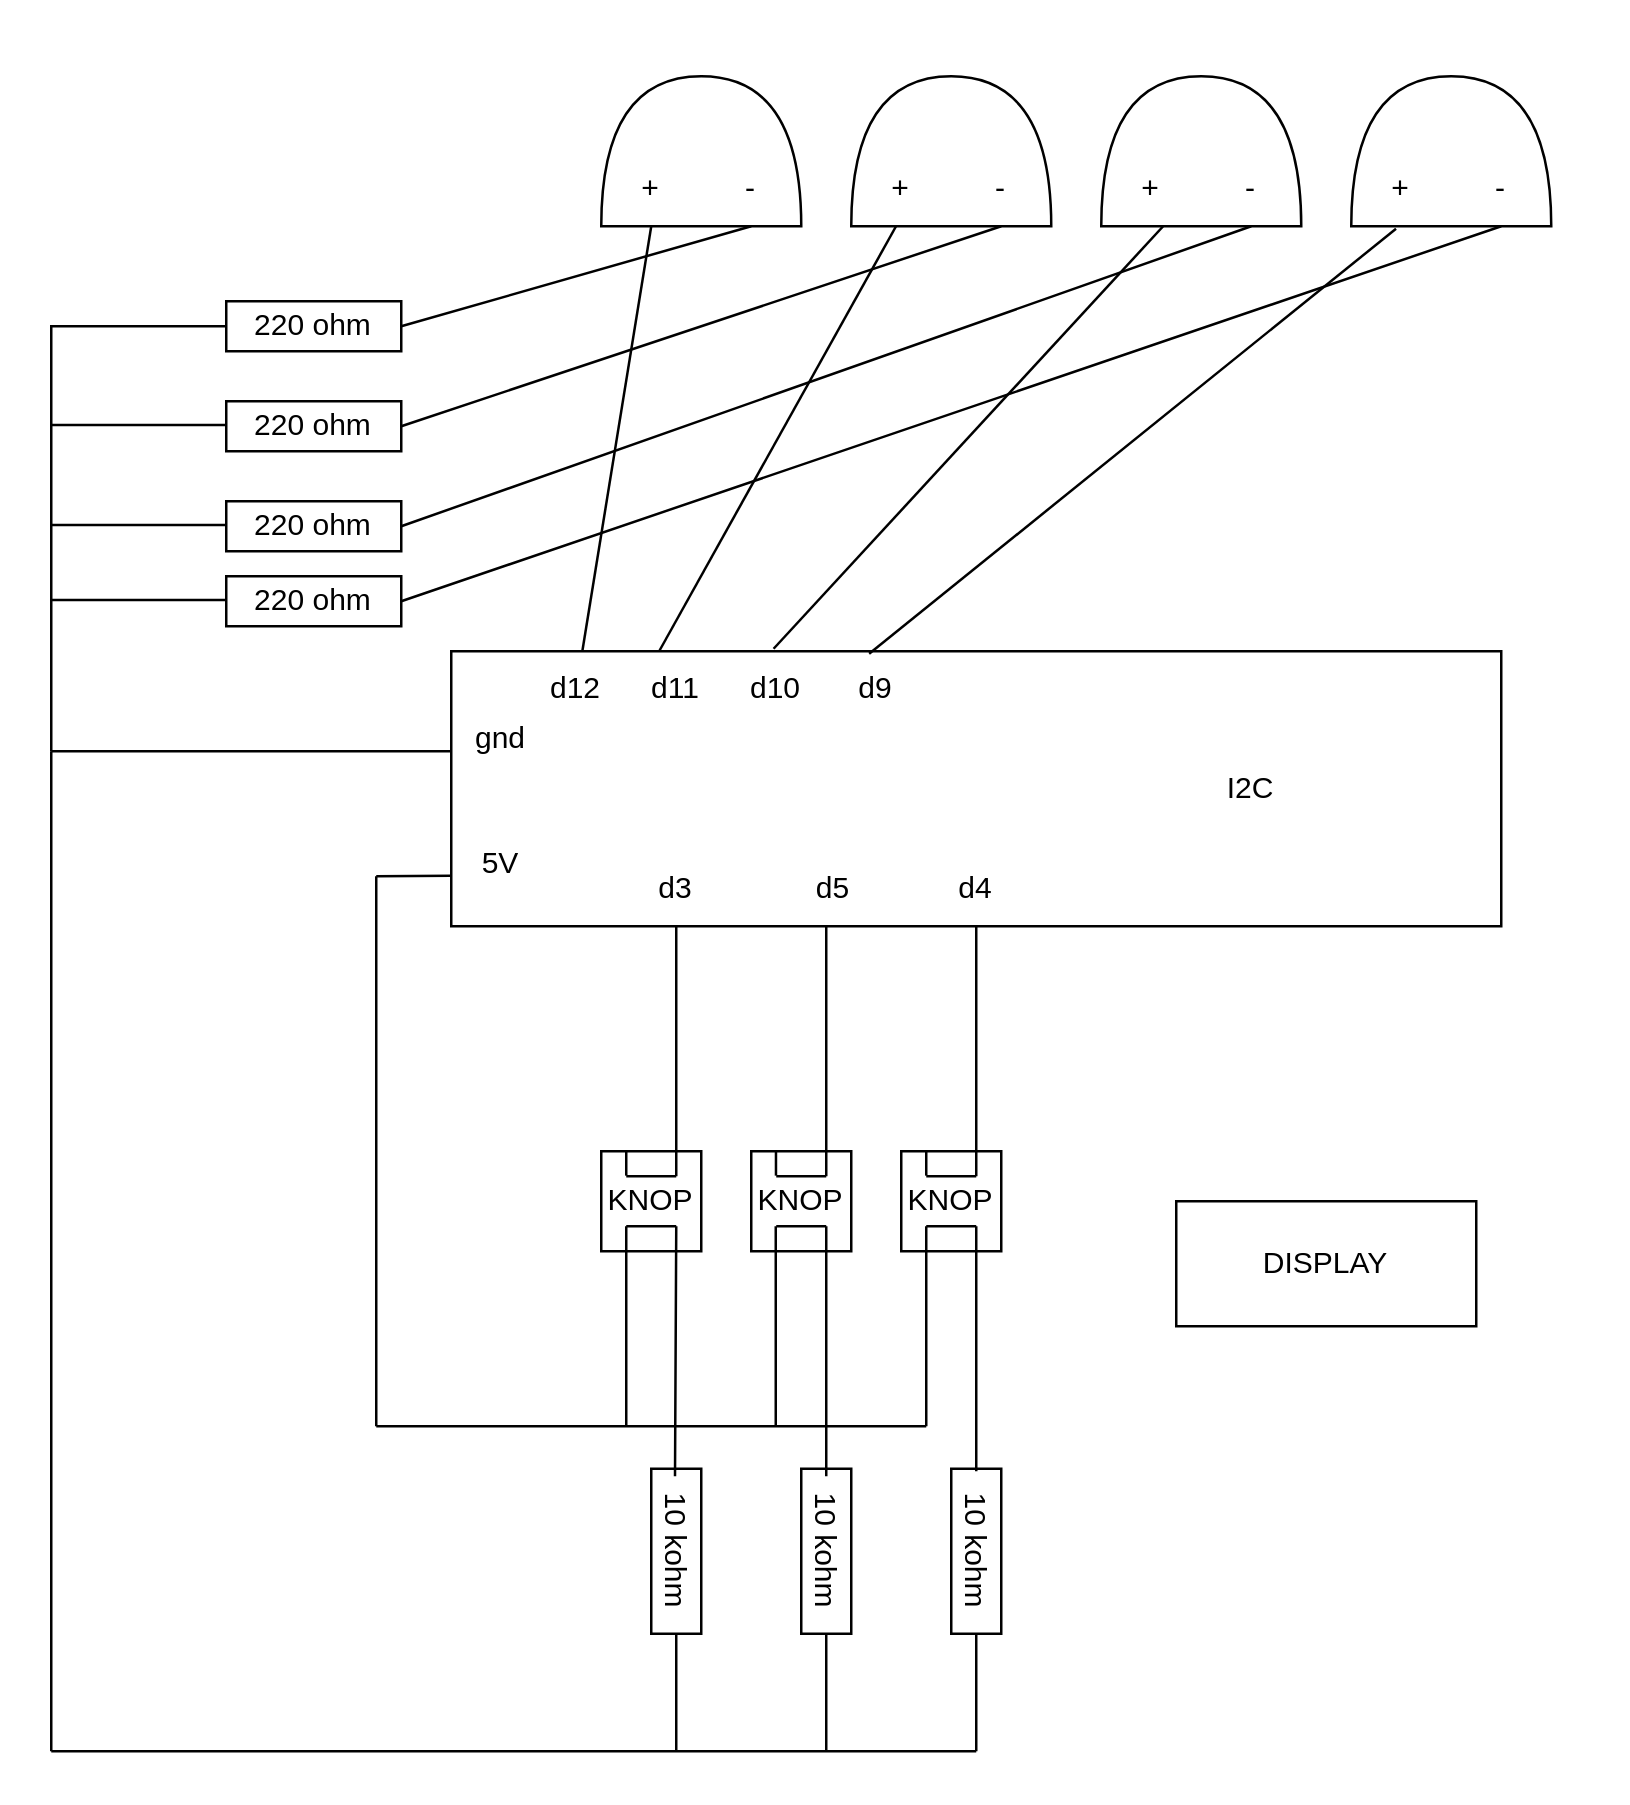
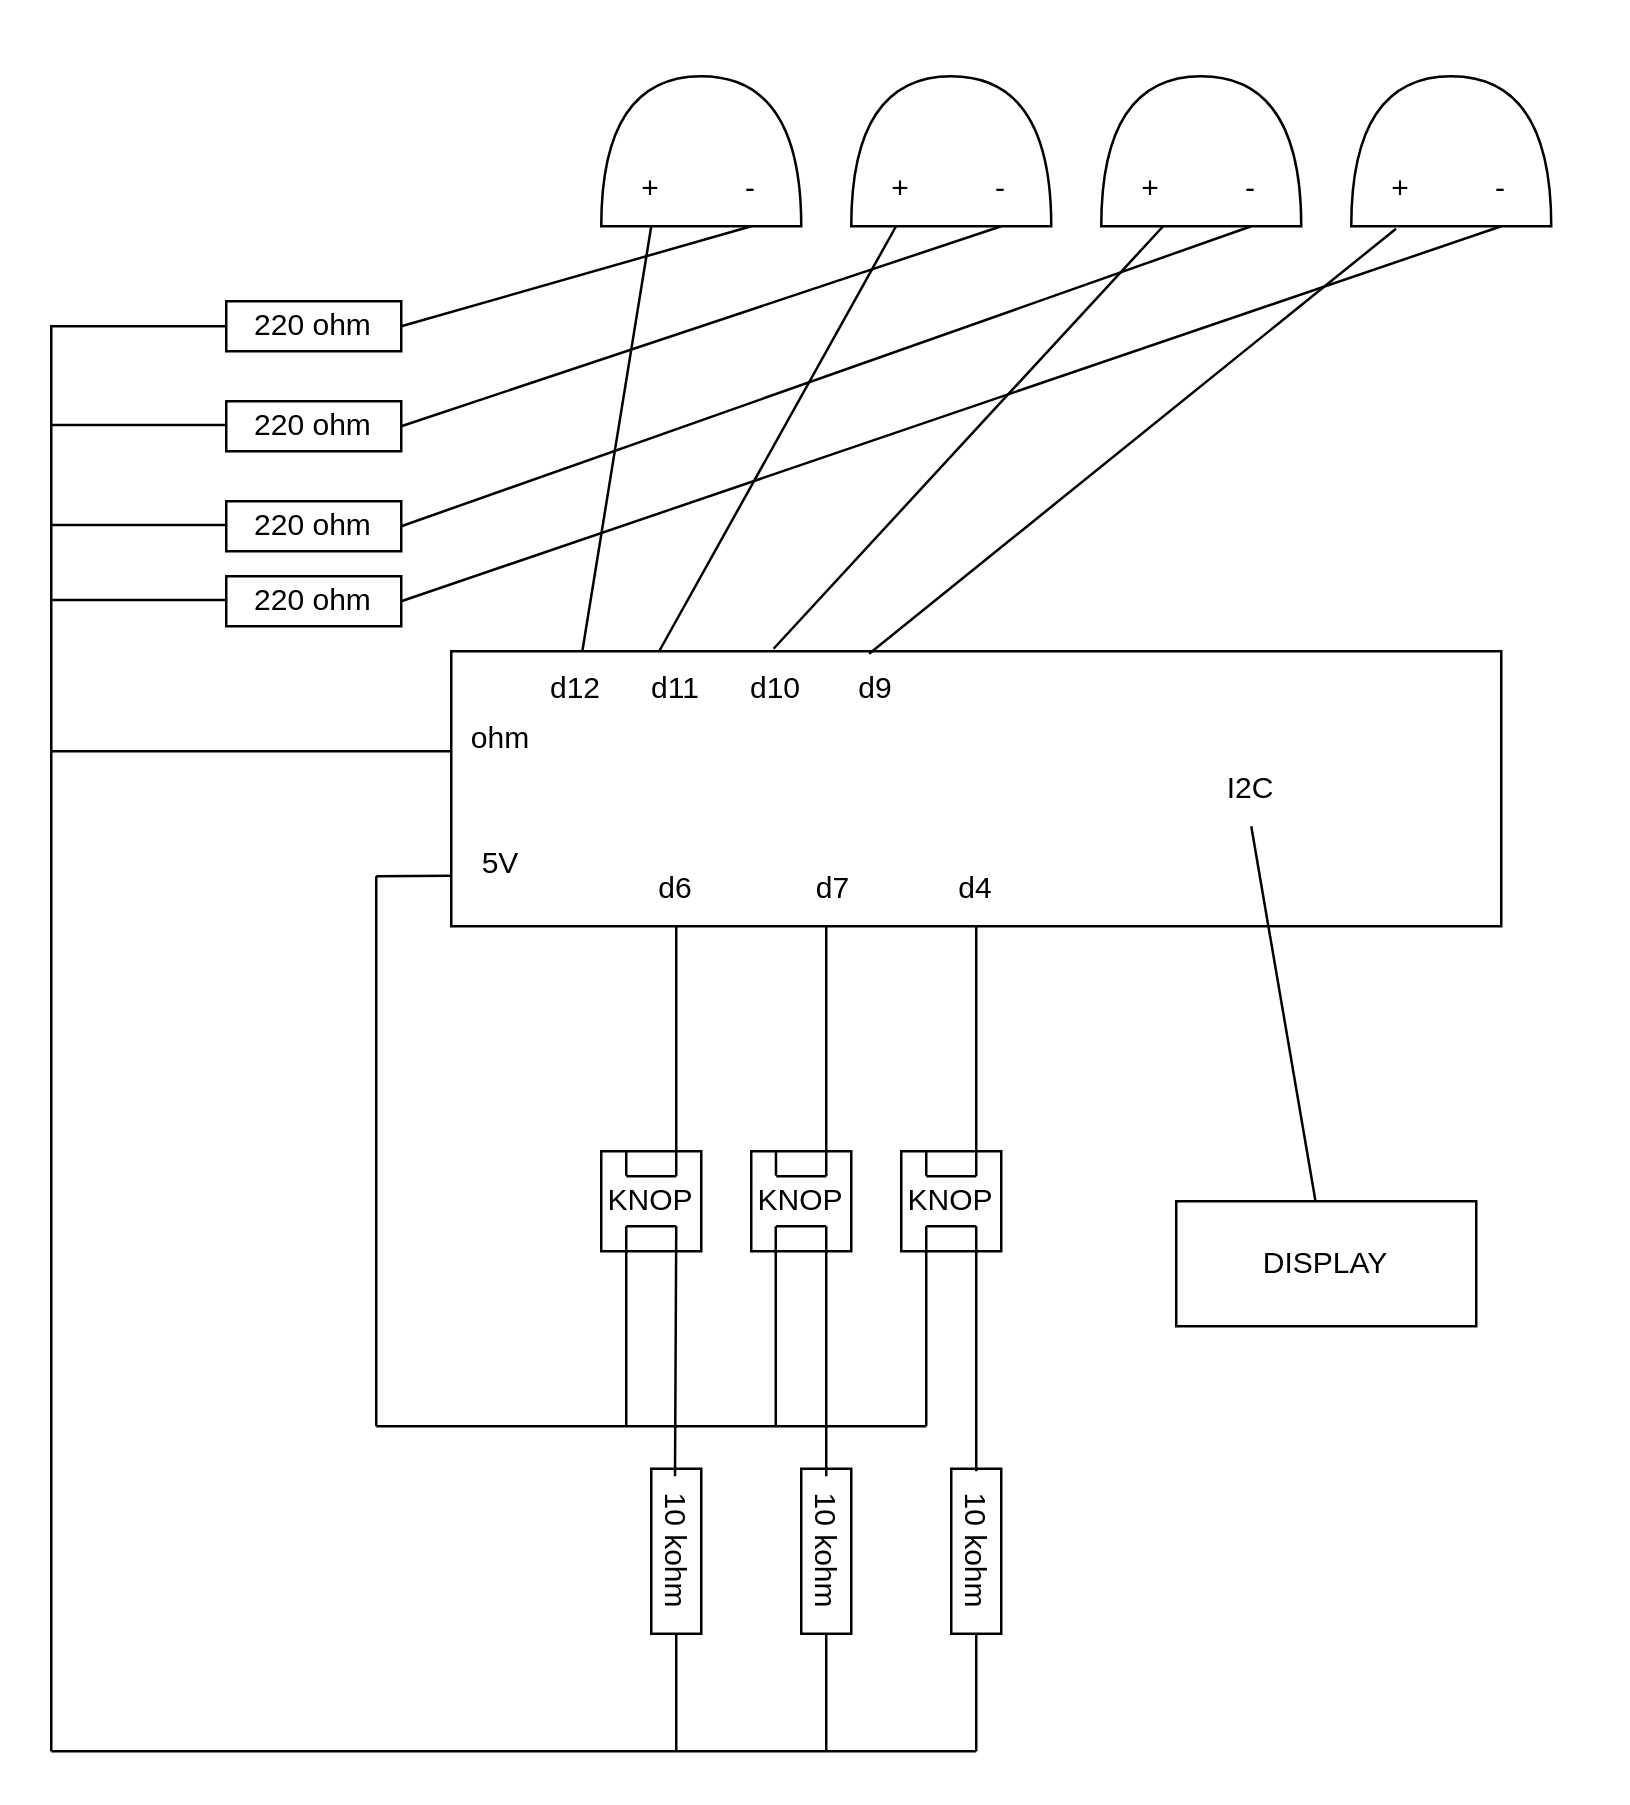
node "gnd": label "gnd" -> "ohm"
node "d3": label "d3" -> "d6"
node "d5": label "d5" -> "d7"
edge "I2C" -- "DISPLAY": added
